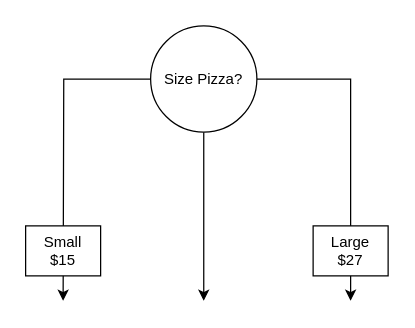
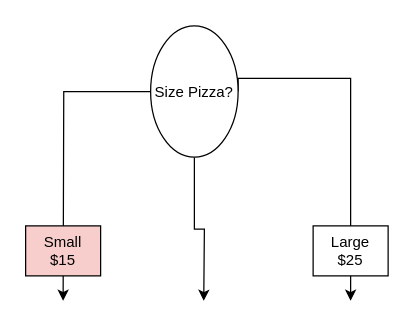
node "Size Pizza?": size 106x106 -> 88x131
node "Small $15": fillcolor #ffffff -> #f8cecc
node "Large $27": label "Large $27" -> "Large $25"
